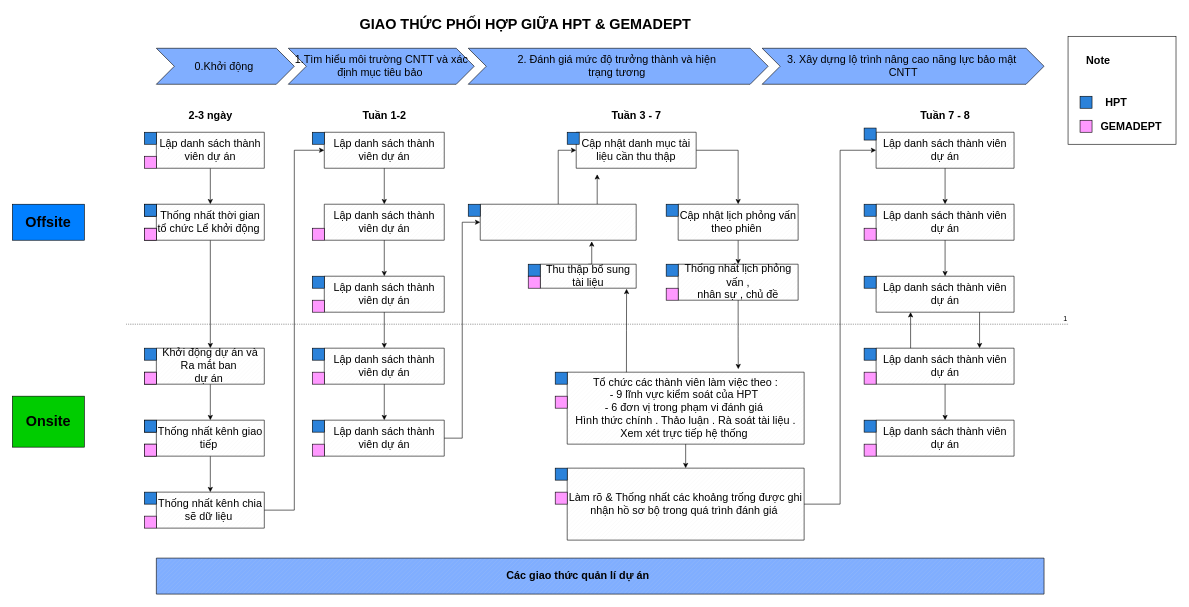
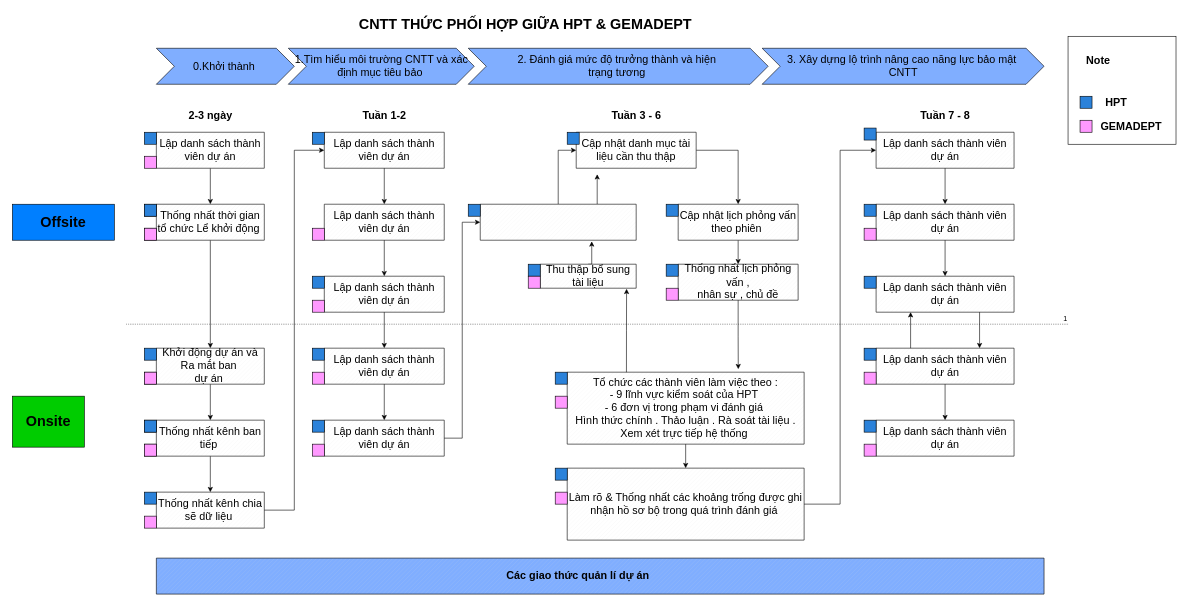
node "GIAO THỨC PHỐI HỢP GIỮA HPT & GEMADEPT": label "GIAO THỨC PHỐI HỢP GIỮA HPT & GEMADEPT" -> "CNTT THỨC PHỐI HỢP GIỮA HPT & GEMADEPT"
node "0.Khởi động": label "0.Khởi động" -> "0.Khởi thành"
node "Tuần 3 - 7": label "Tuần 3 - 7" -> "Tuần 3 - 6"
node "Offsite": size 72x36 -> 102x36
node "Thống nhất kênh giao tiếp": label "Thống nhất kênh giao tiếp" -> "Thống nhất kênh ban tiếp"
